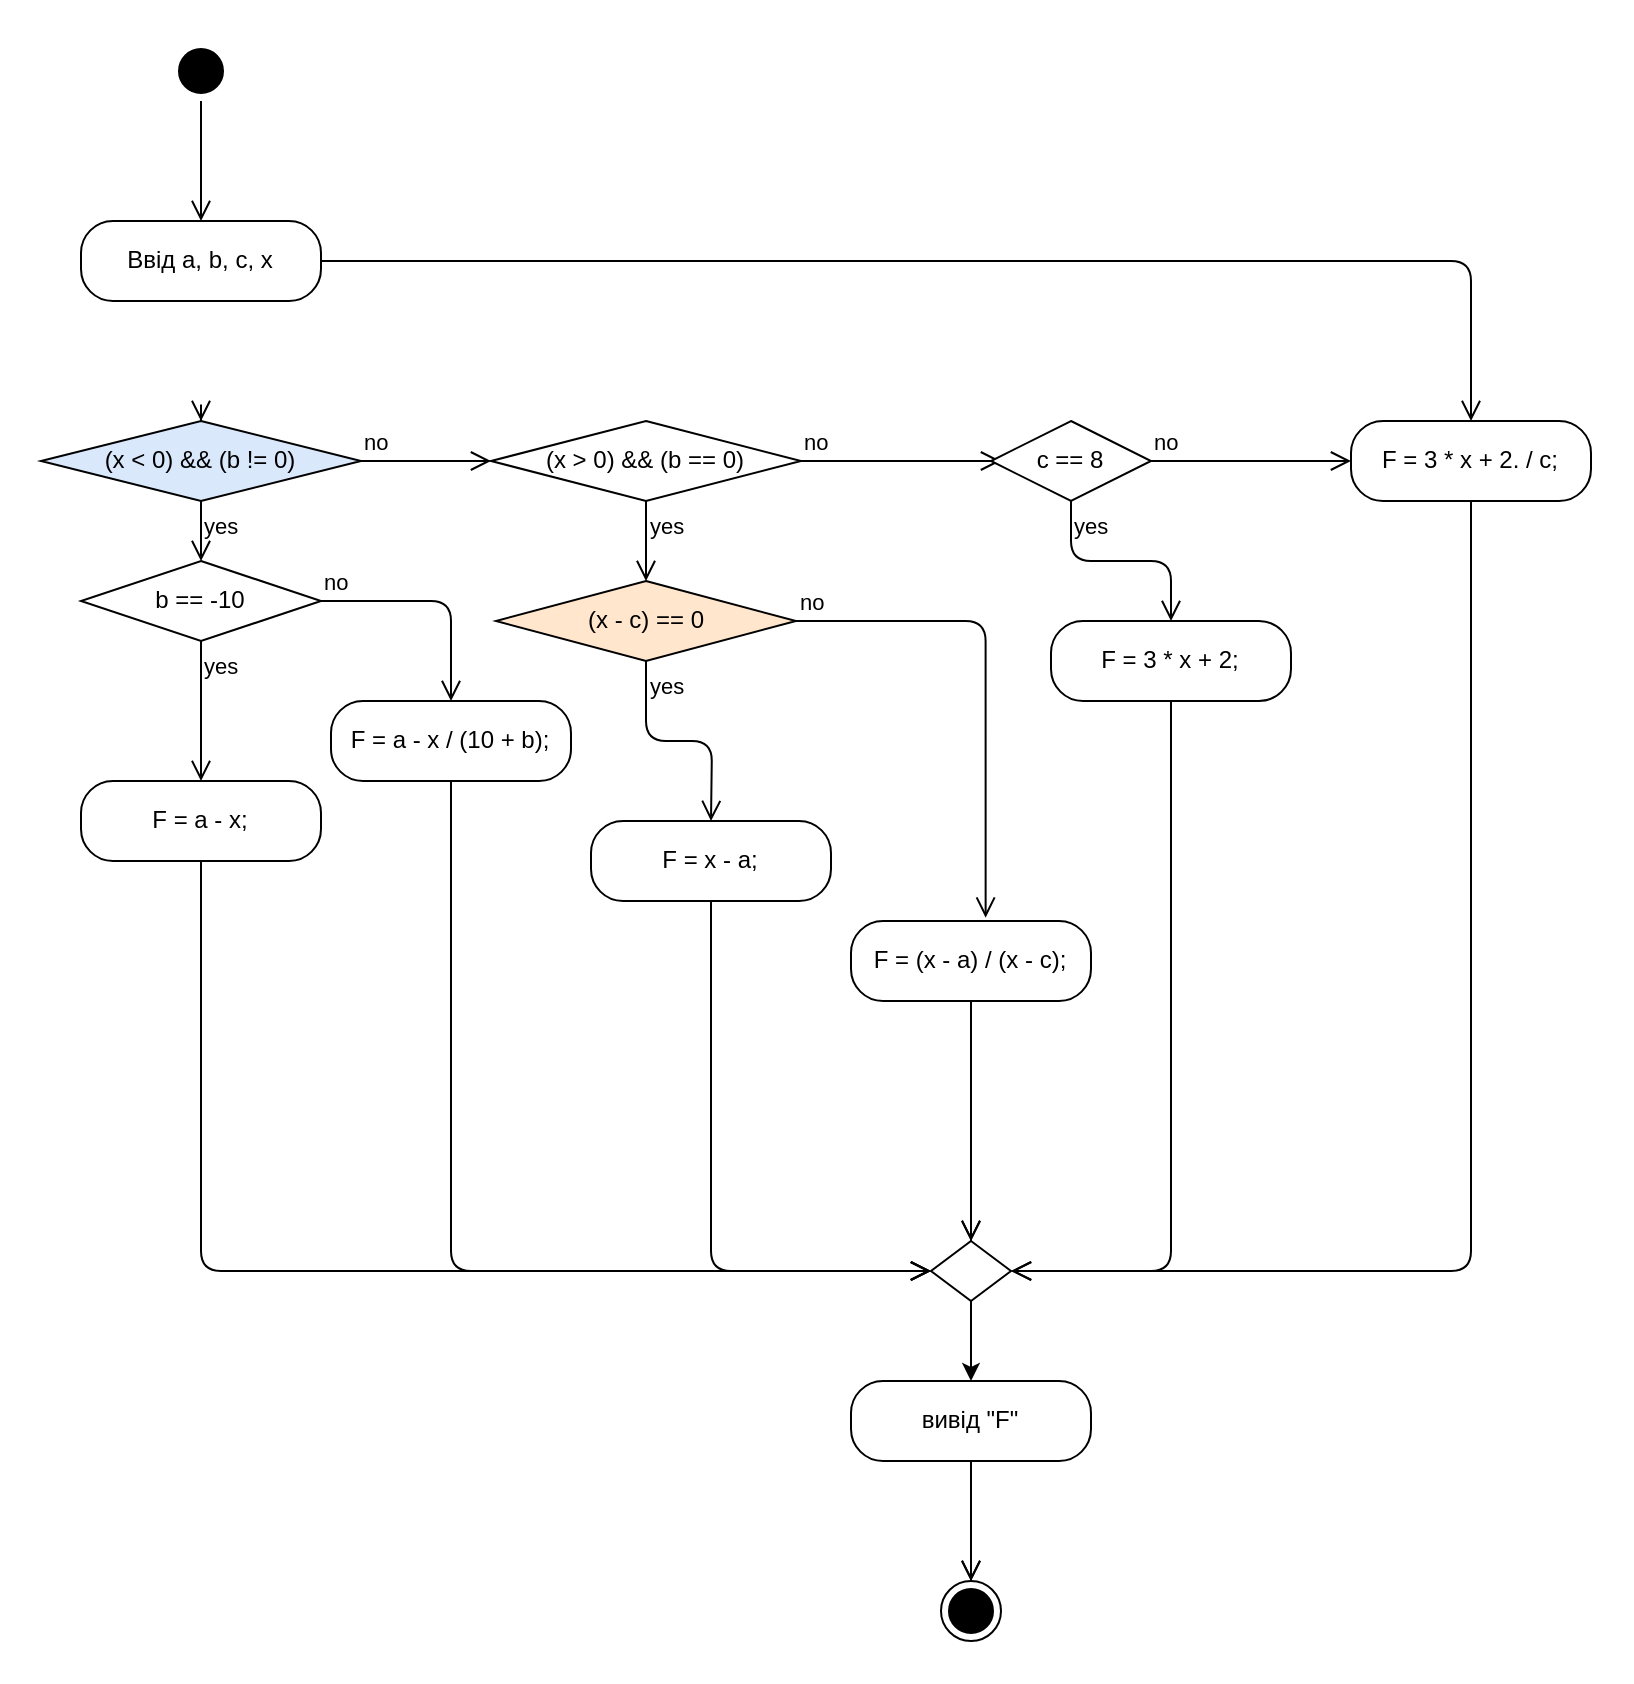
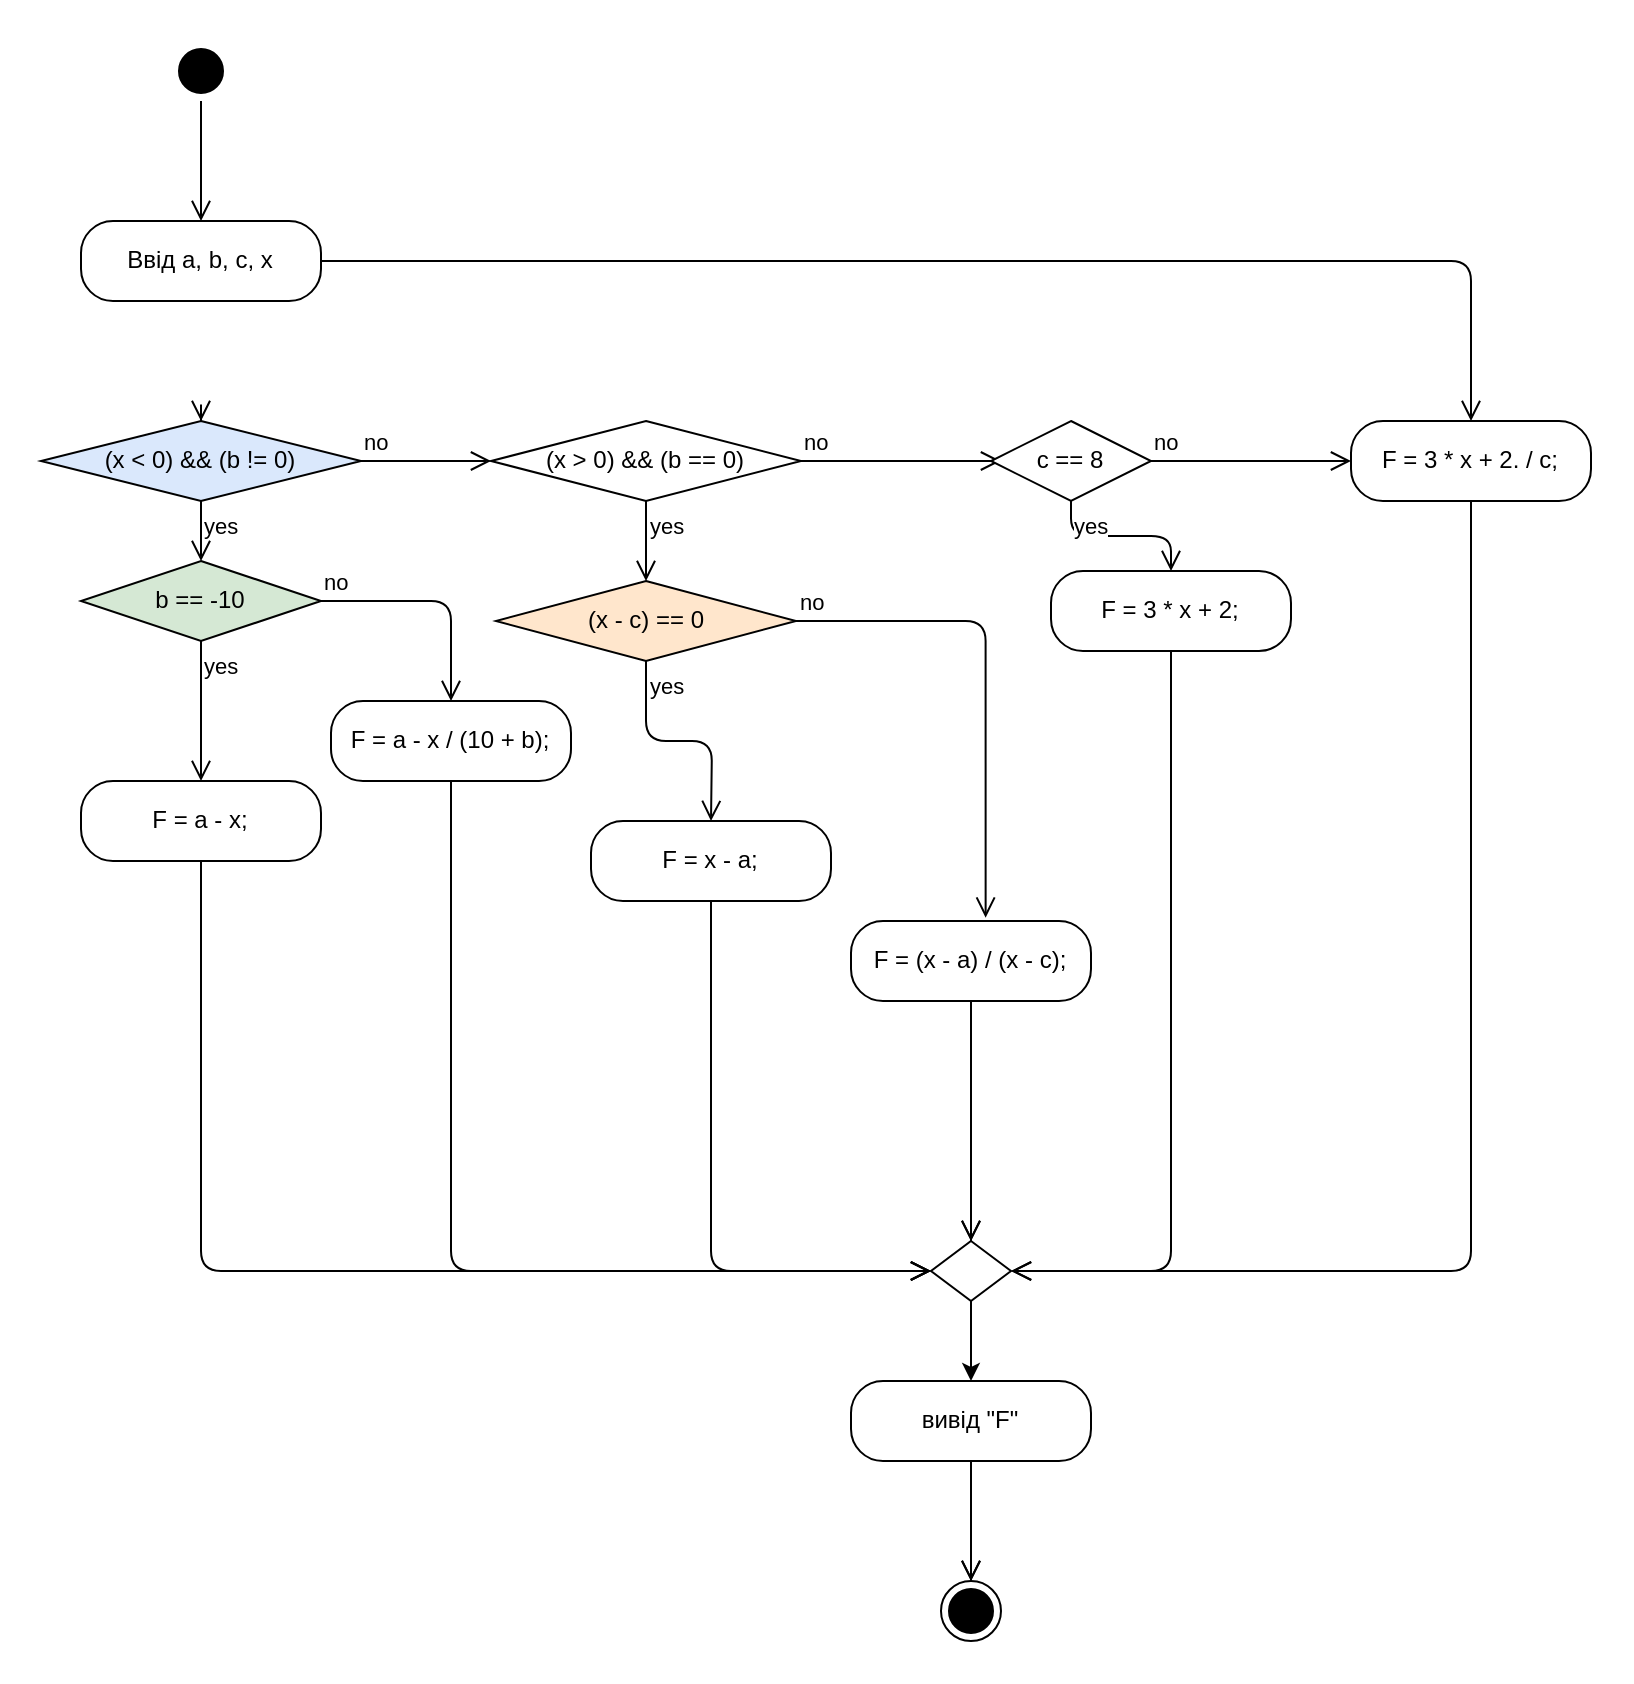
node "b == -10": fillcolor #ffffff -> #d5e8d4
node "F = 3 * x + 2;": moved (1171, 661) -> (1171, 611)
